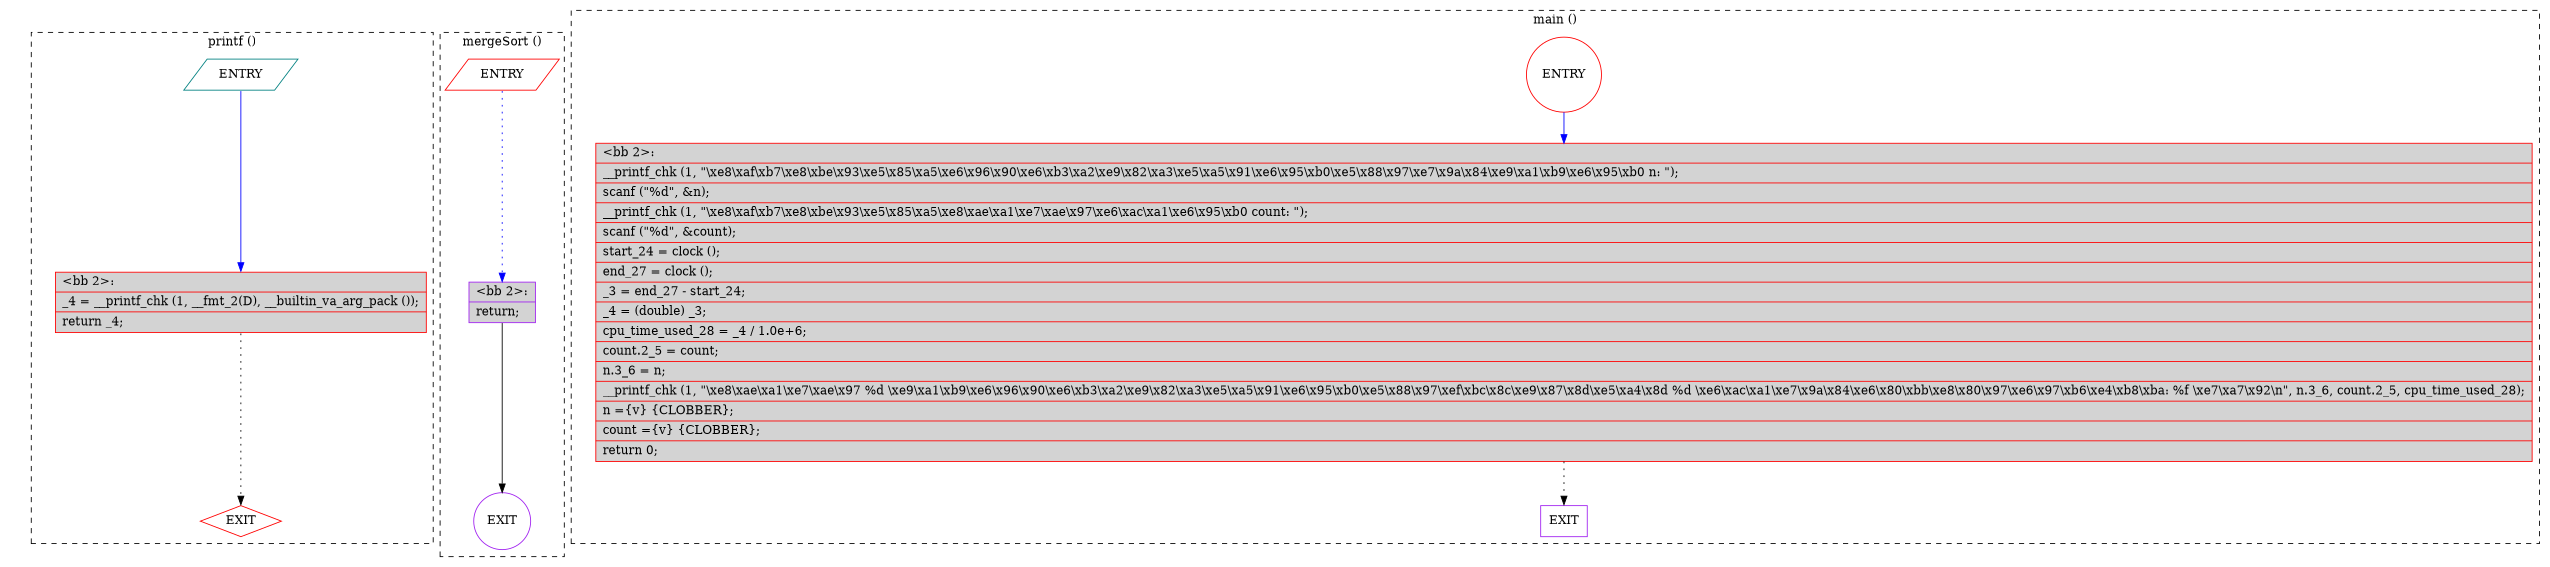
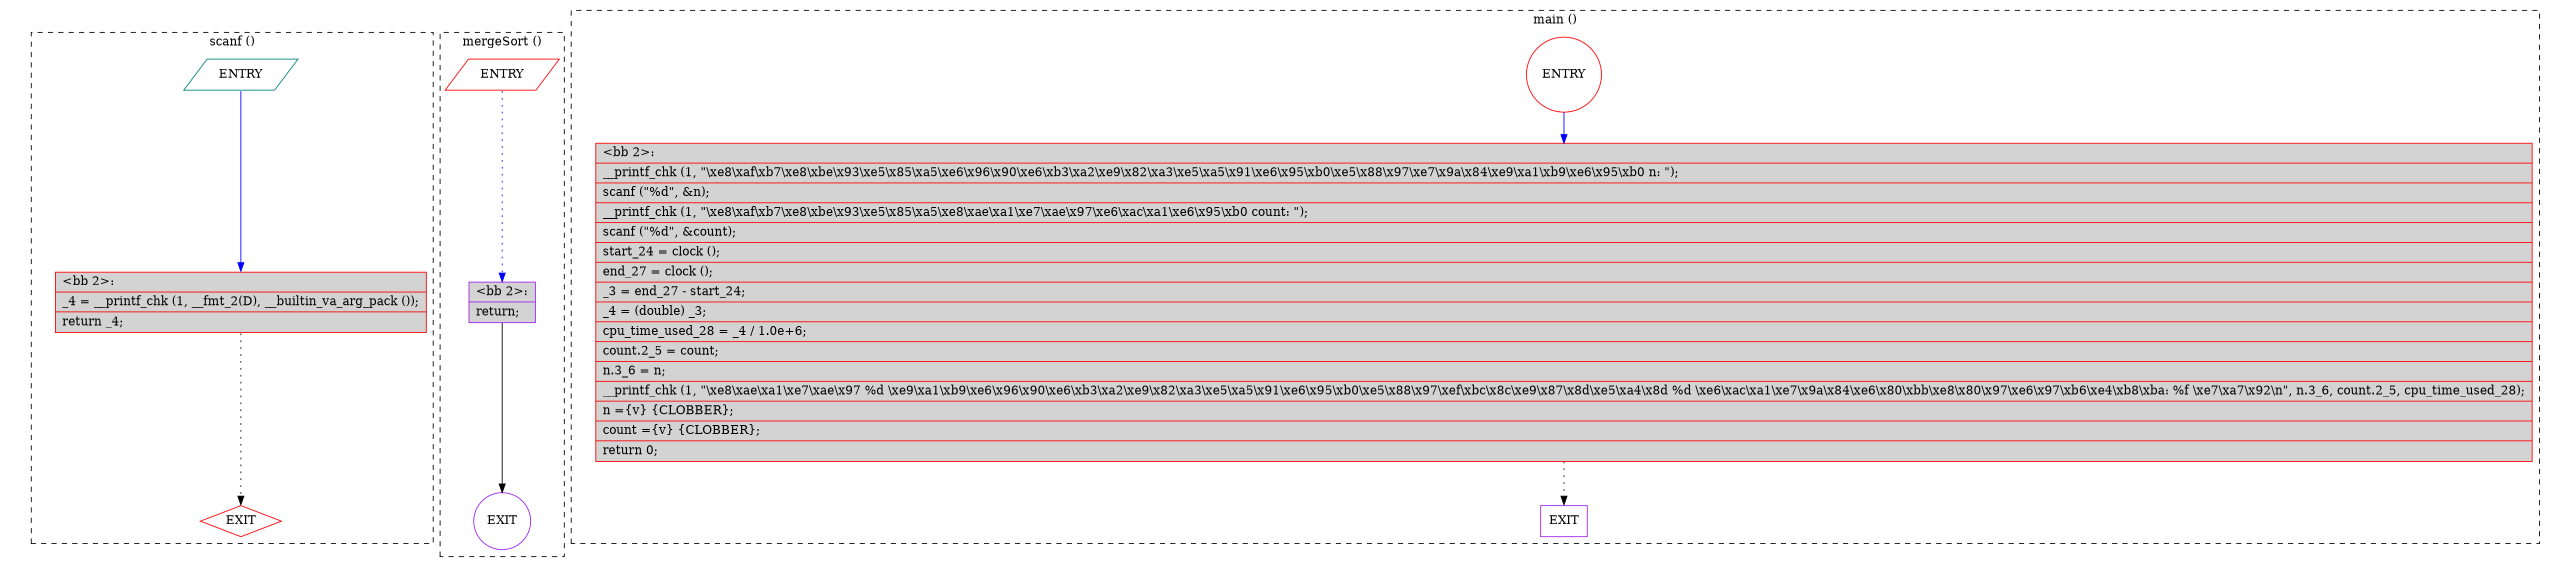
cluster "printf ()": label "printf ()" -> "scanf ()"
